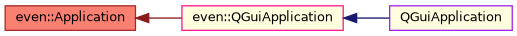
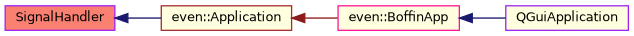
node "SignalHandler": added
node "even::Application": fillcolor salmon -> lightyellow
node "even::QGuiApplication": label "even::QGuiApplication" -> "even::BoffinApp"
